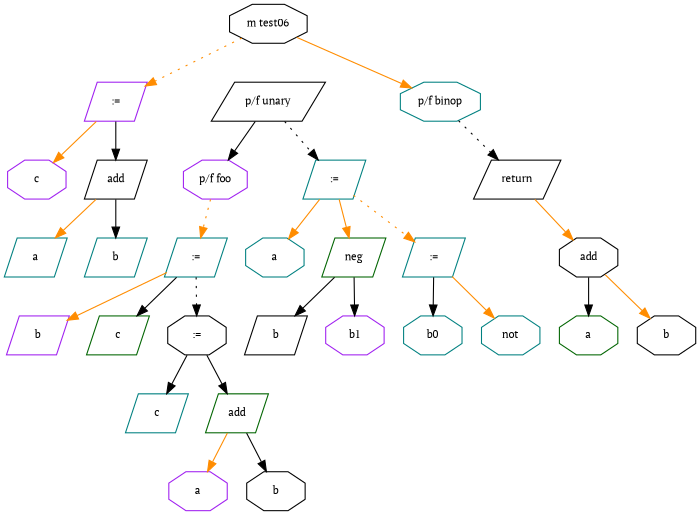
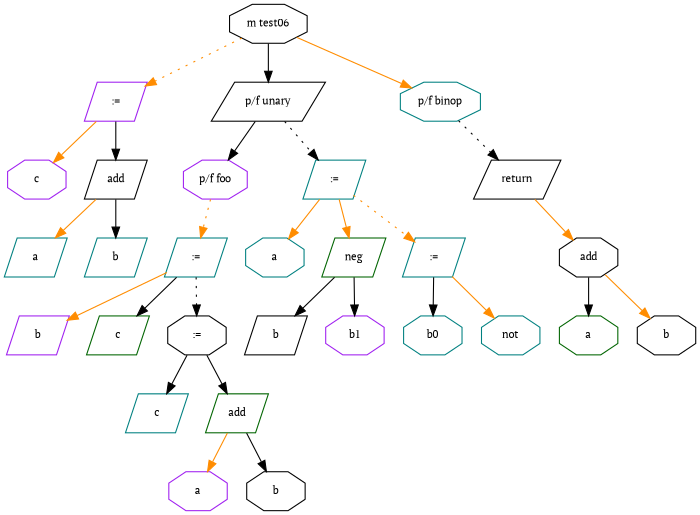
edge "m test06" -> "p/f unary": added
